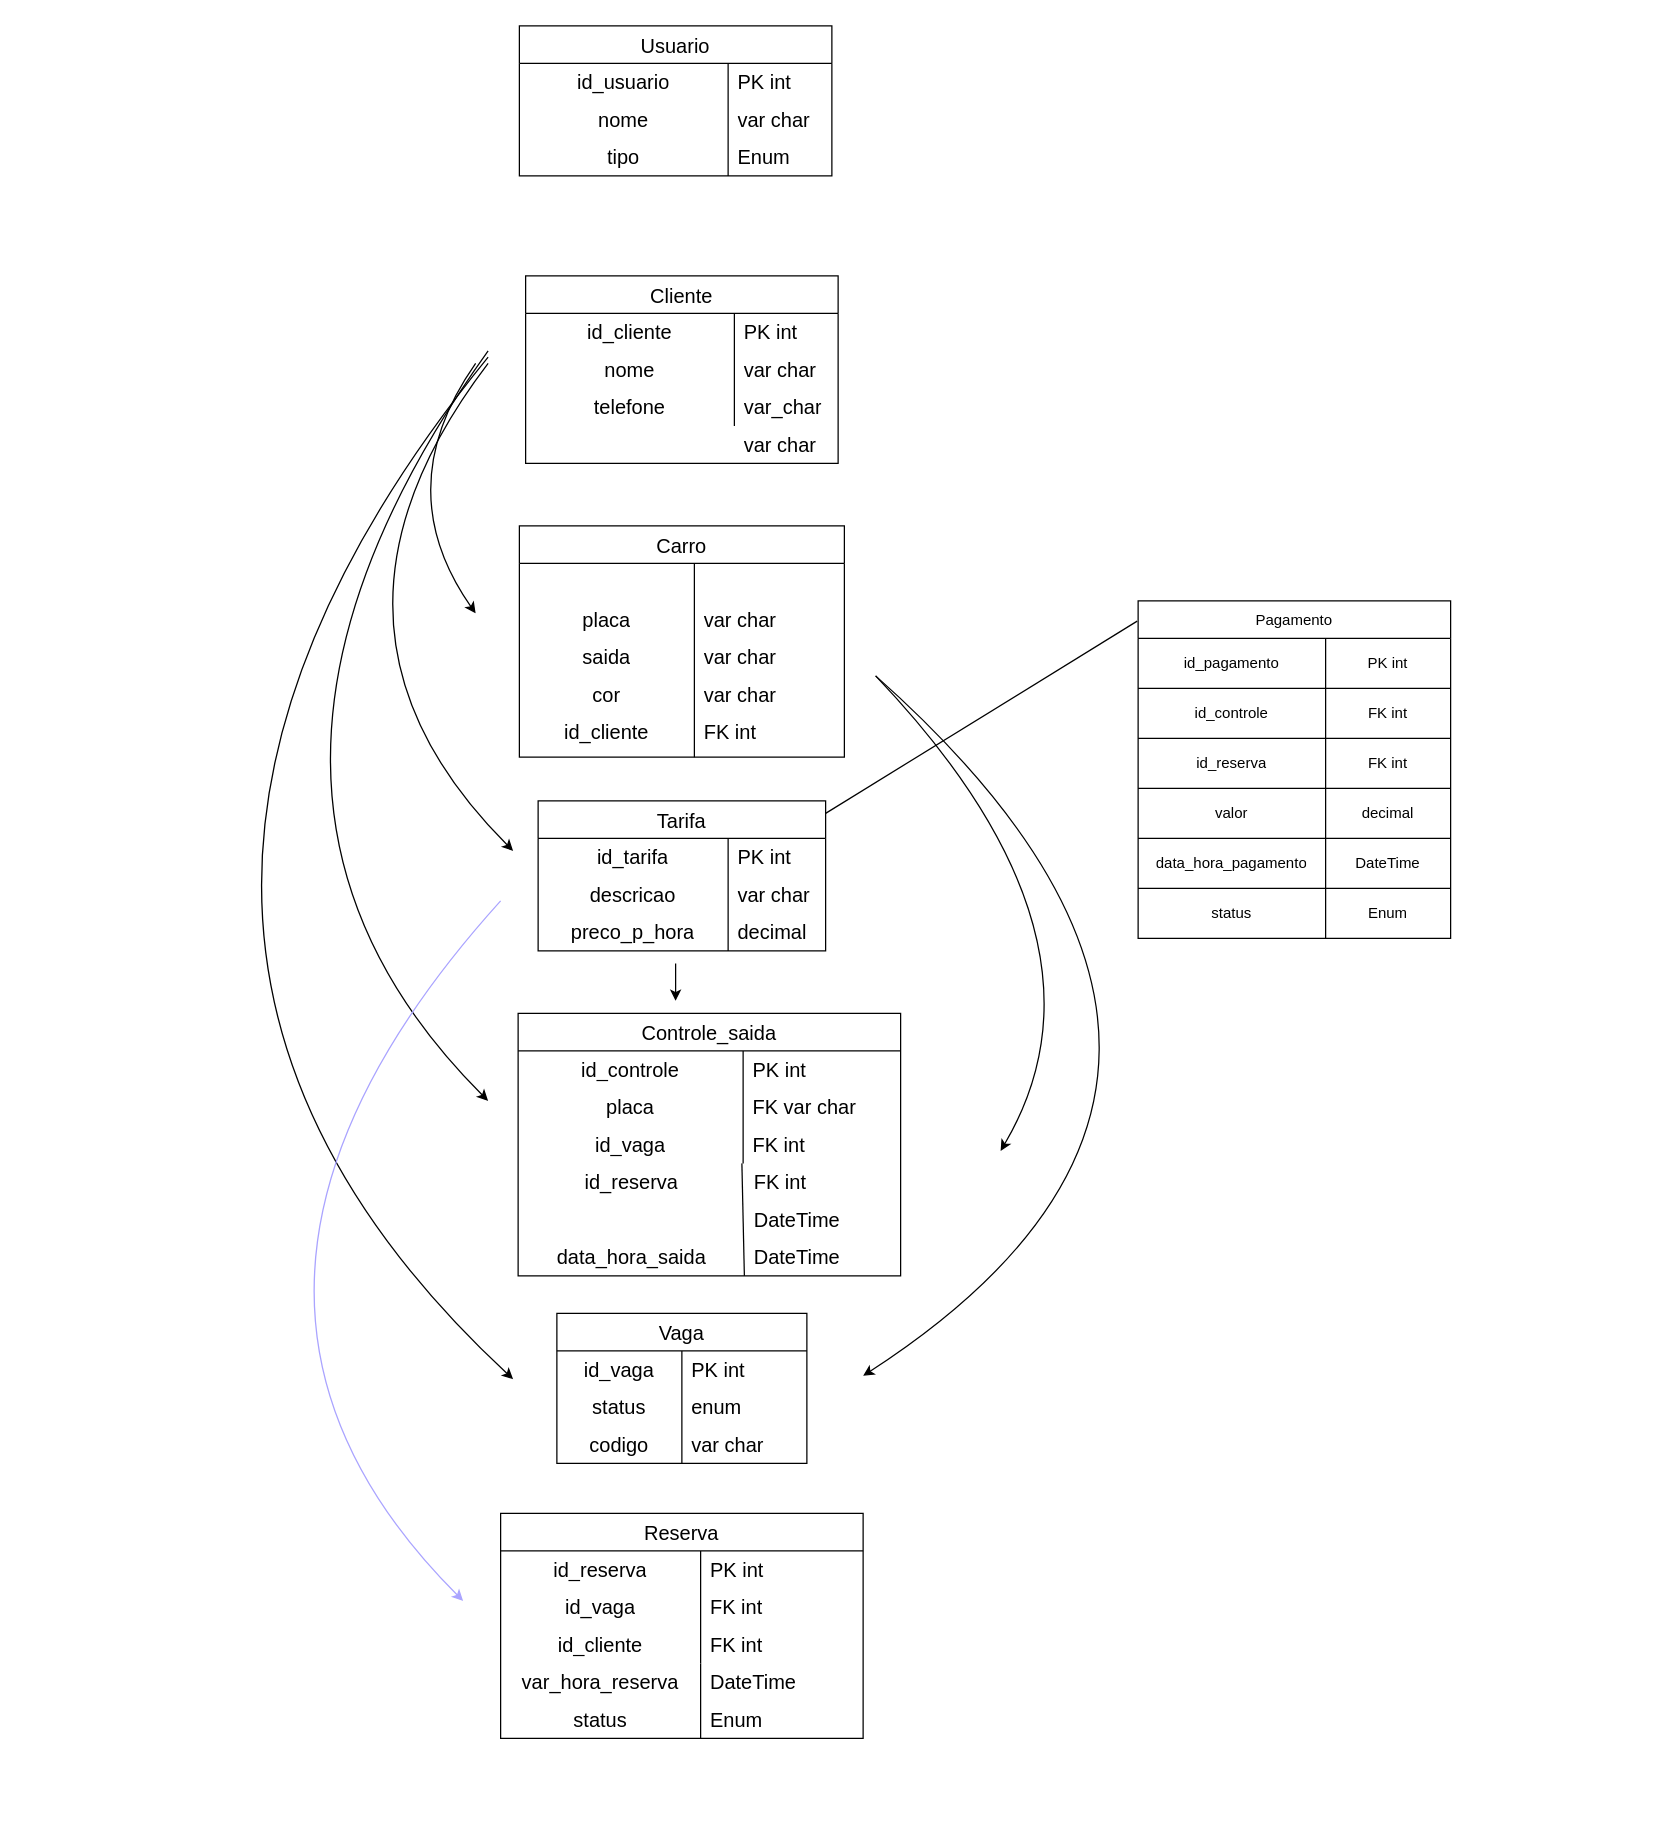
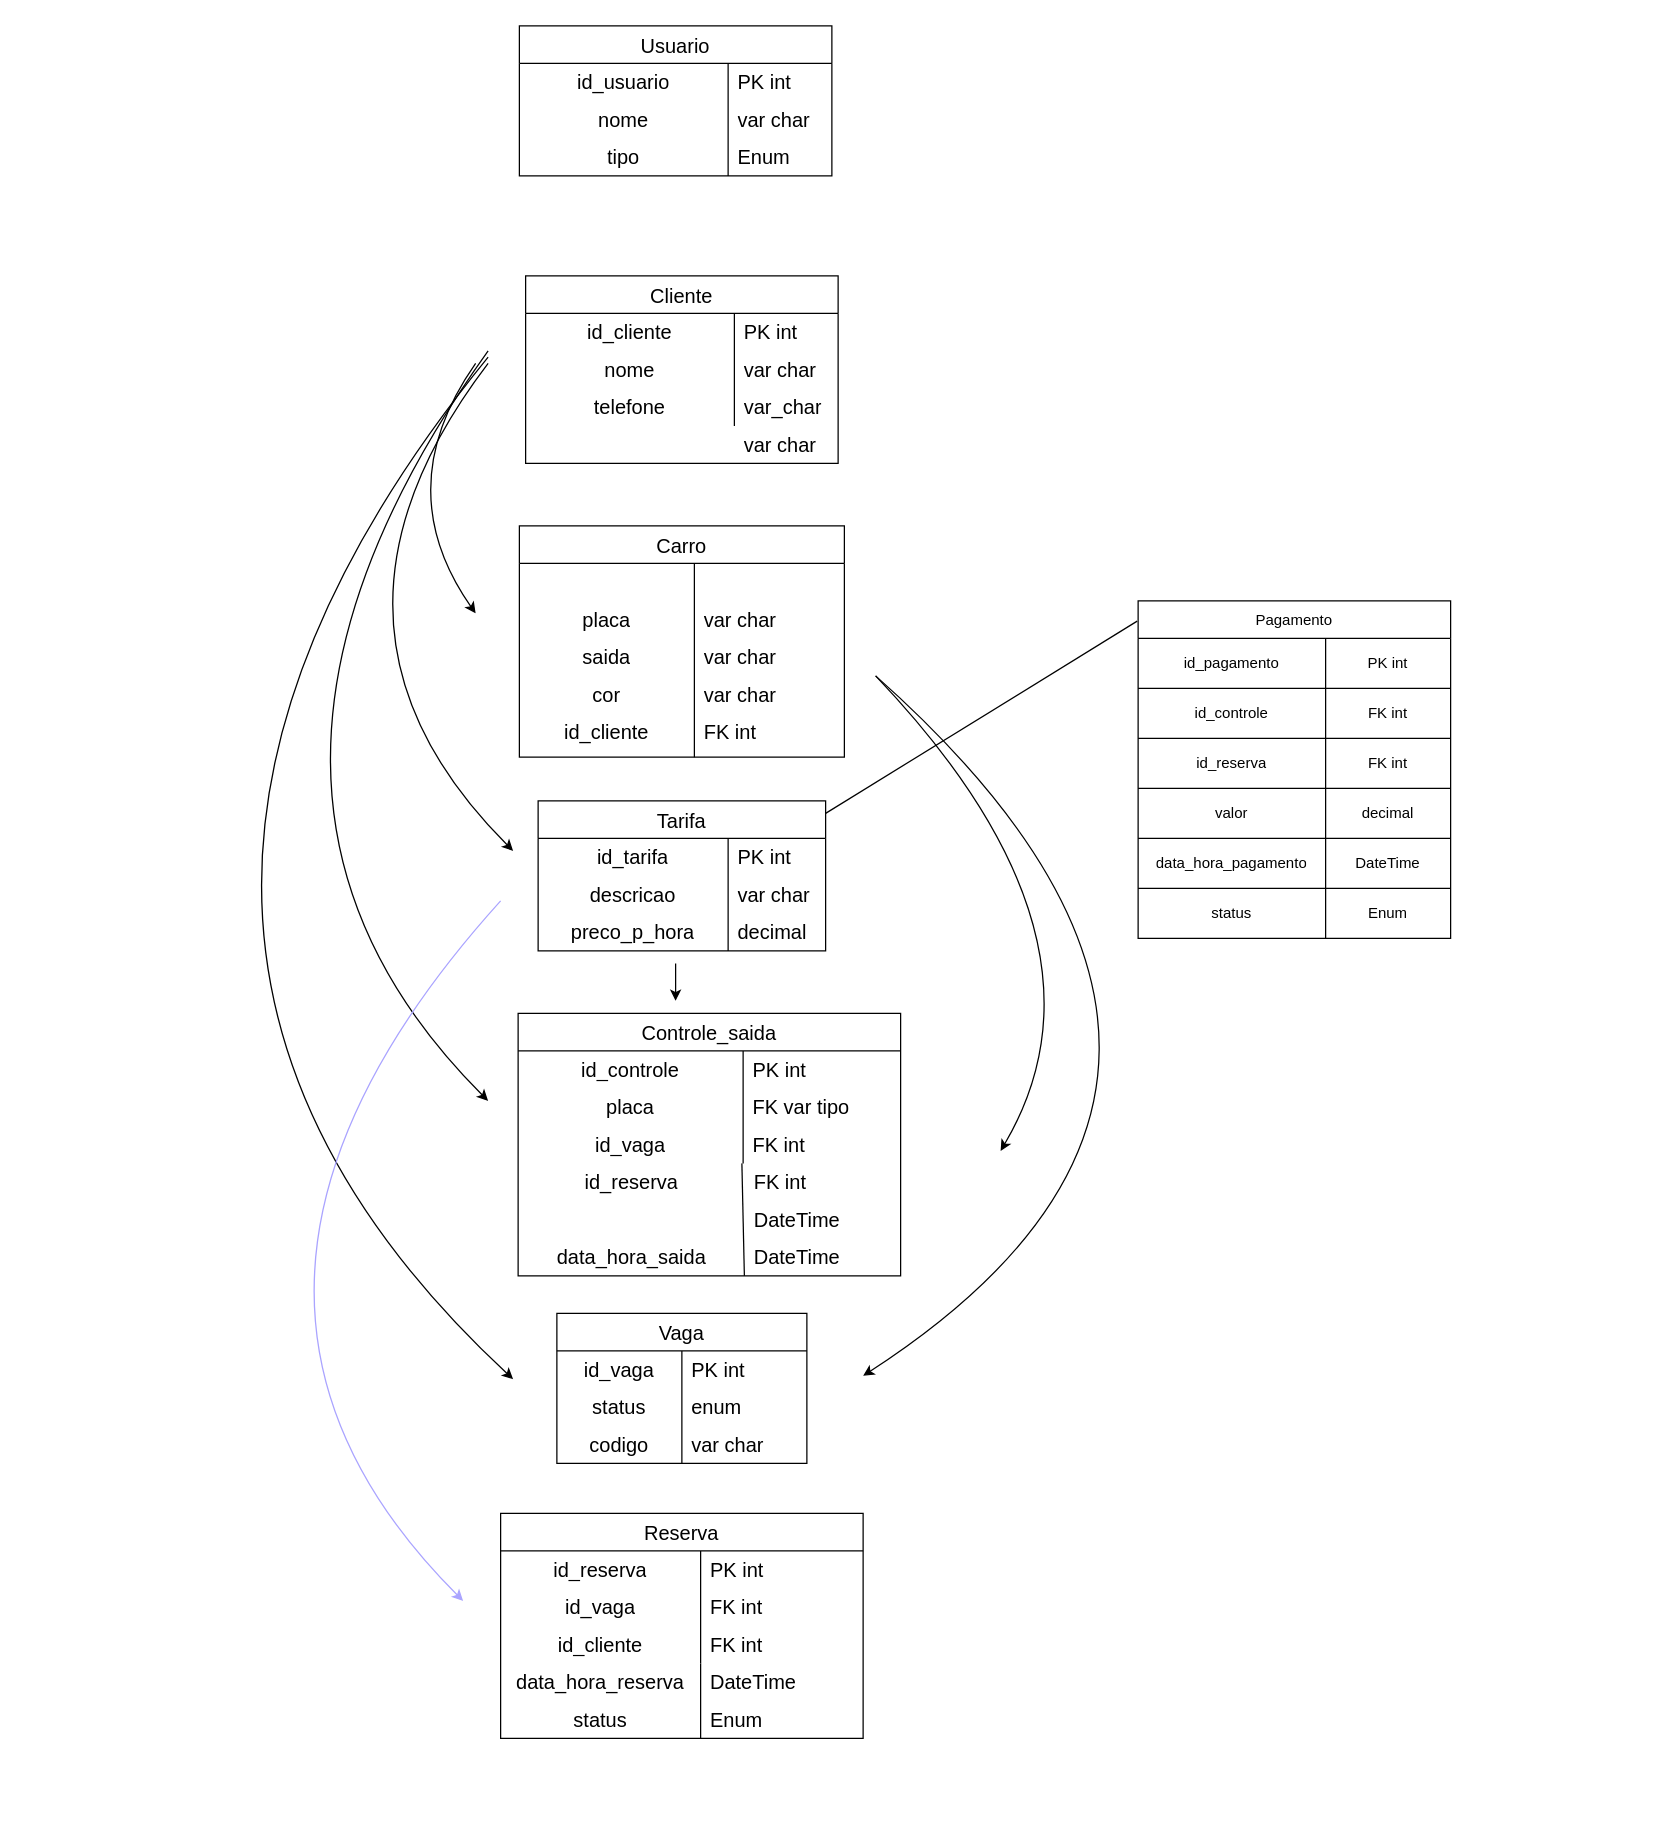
node "FK var char": label "FK var char" -> "FK var tipo"
node "var_hora_reserva": label "var_hora_reserva" -> "data_hora_reserva"
